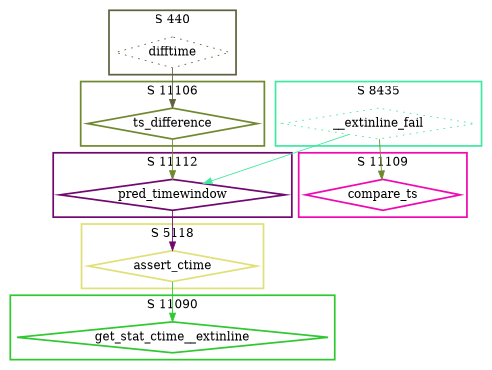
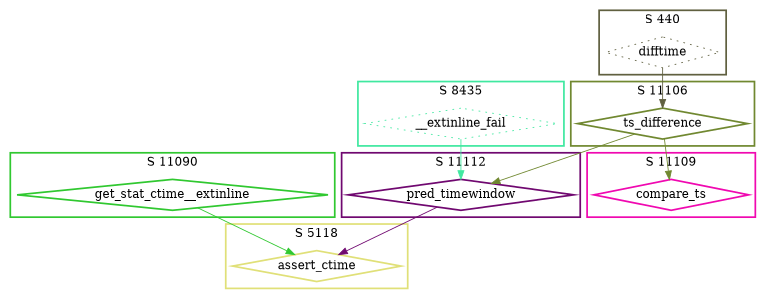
edge "__extinline_fail" -> "compare_ts": now "ts_difference" -> "compare_ts"
edge "assert_ctime" -> "get_stat_ctime__extinline": reversed
